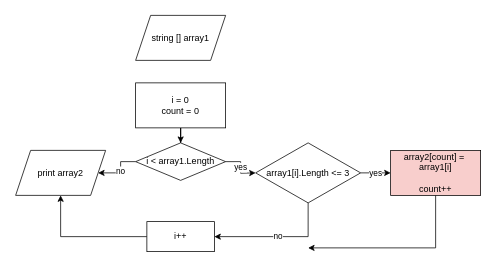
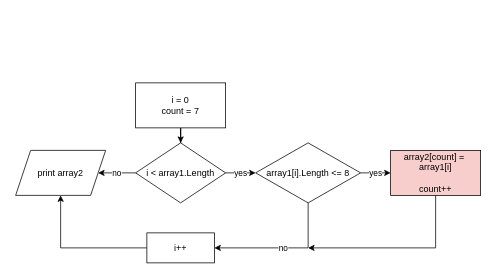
node "string [] array1": removed
node "i = 0 count = 0": label "i = 0 count = 0" -> "i = 0 count = 7"
node "i < array1.Length": size 90x38 -> 90x60
node "array1[i].Length <= 3": label "array1[i].Length <= 3" -> "array1[i].Length <= 8"
node "i++": moved (180, 237) -> (180, 248)
